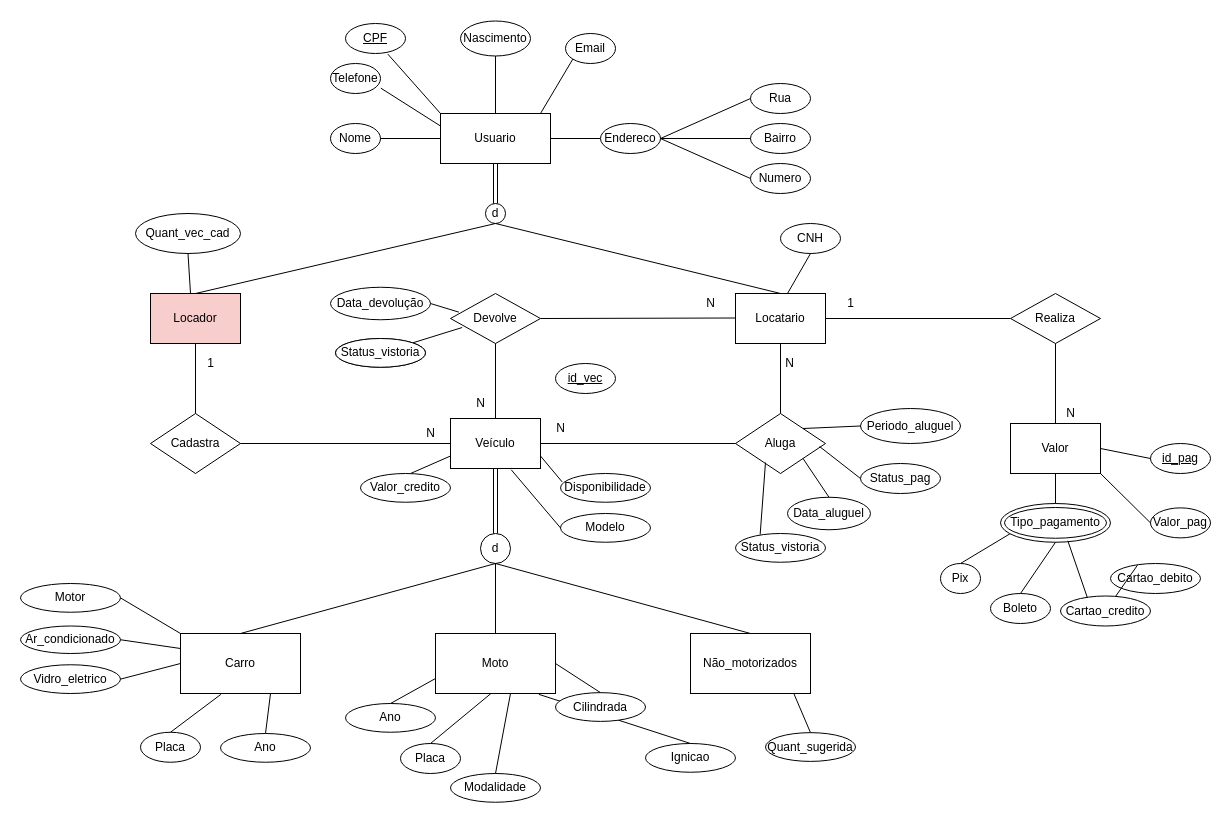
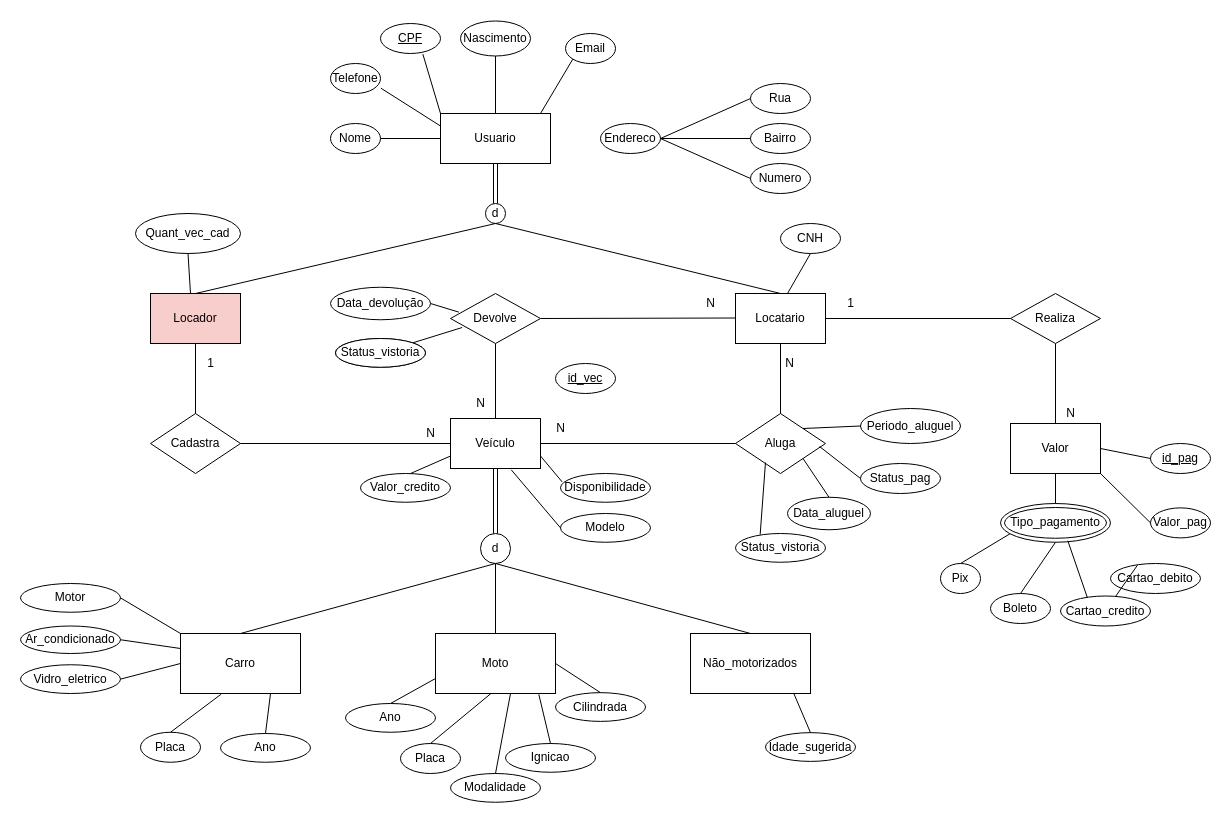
node "CPF": moved (376, 39) -> (411, 39)
edge "Usuario" -- "Endereco": removed
node "Quant_sugerida": label "Quant_sugerida" -> "Idade_sugerida"
node "Ignicao": moved (691, 758) -> (551, 758)
